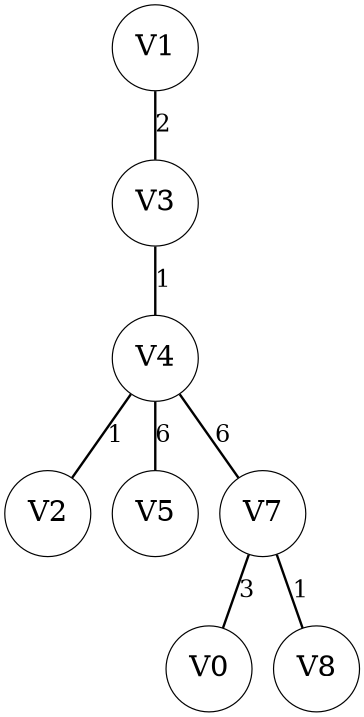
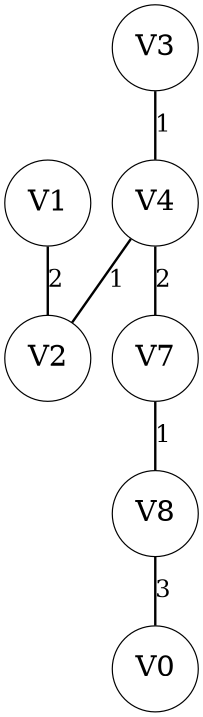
edge "V1" -- "V3": now "V1" -- "V2"
edge "V4" -- "V7": label "6" -> "2"
node "V5": removed
edge "V7" -- "V0": now "V8" -- "V0"
